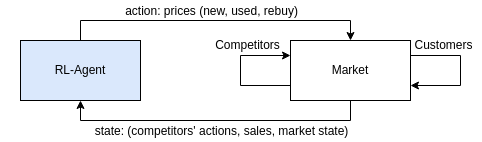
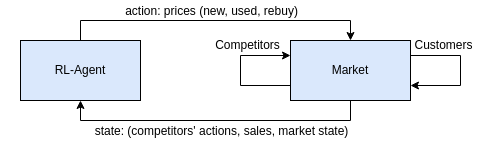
node "Market": fillcolor #ffffff -> #dae8fc
